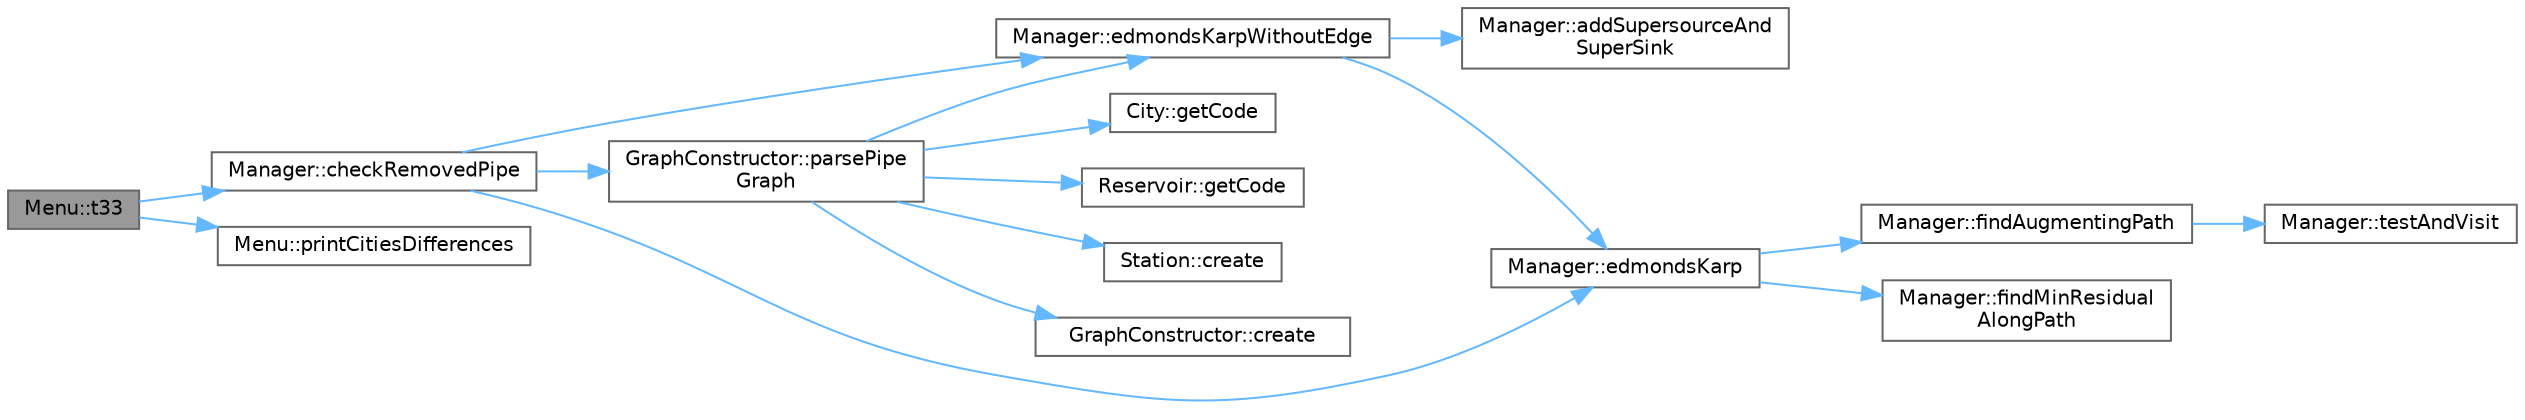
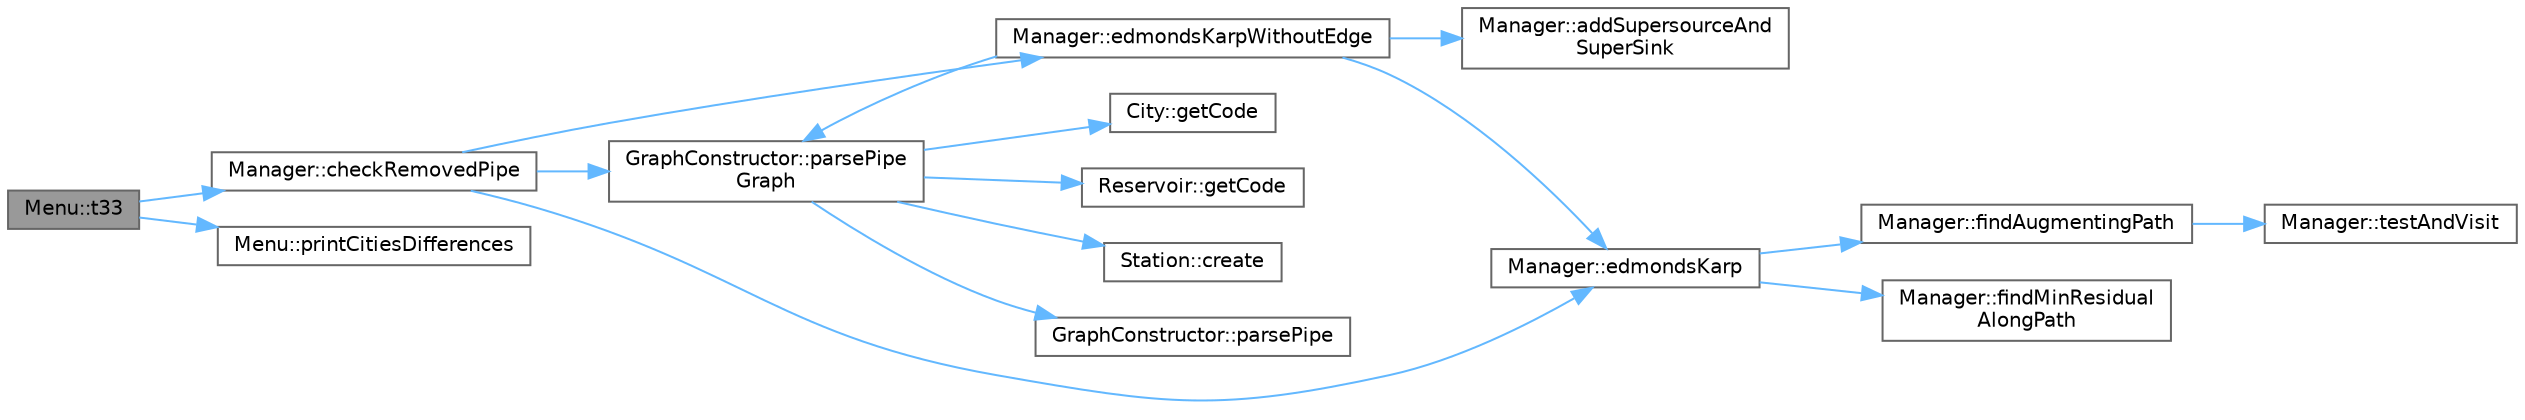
edge "GraphConstructor::parsePipe Graph" -> "Manager::edmondsKarpWithoutEdge": reversed
node "GraphConstructor::create": label "GraphConstructor::create" -> "GraphConstructor::parsePipe"
